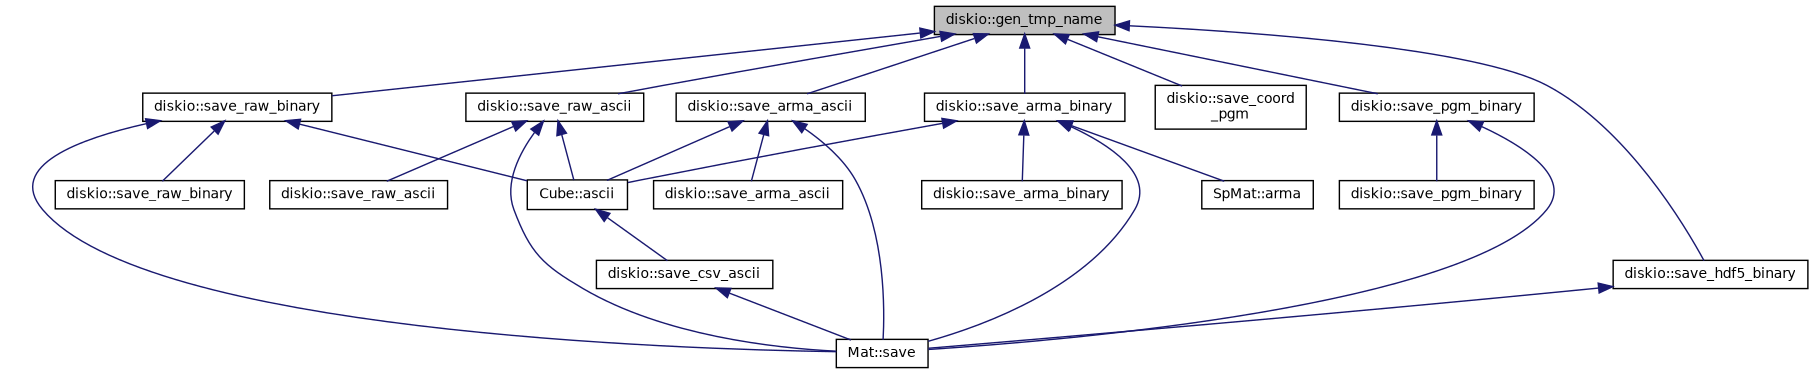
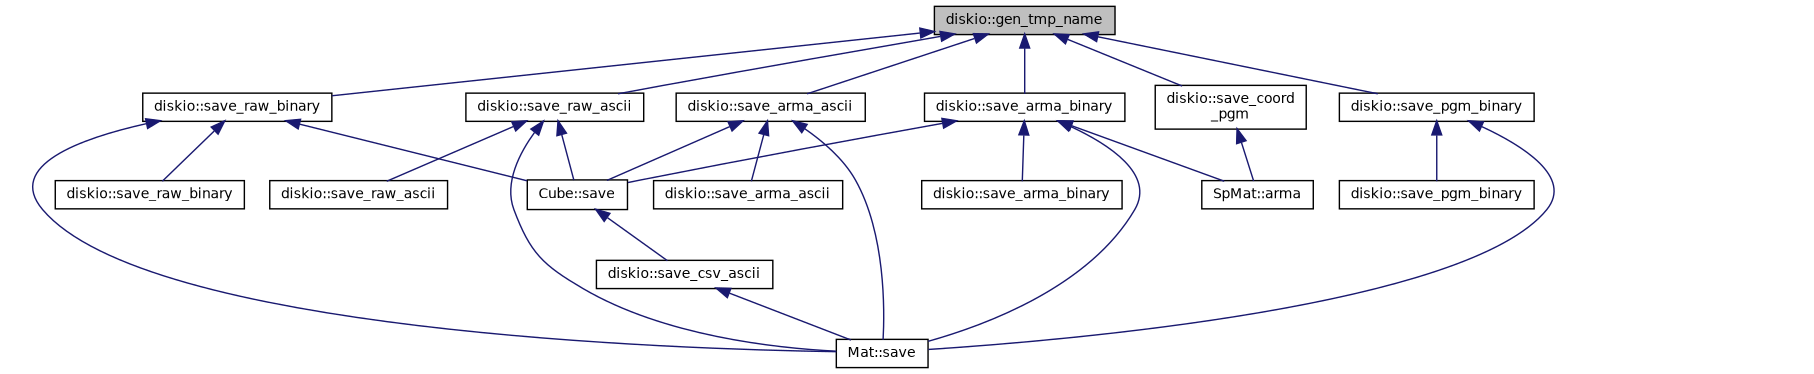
edge "SpMat::arma" -> "diskio::save_coord _pgm": added
node "Cube::ascii": label "Cube::ascii" -> "Cube::save"
node "diskio::save_hdf5_binary": removed
